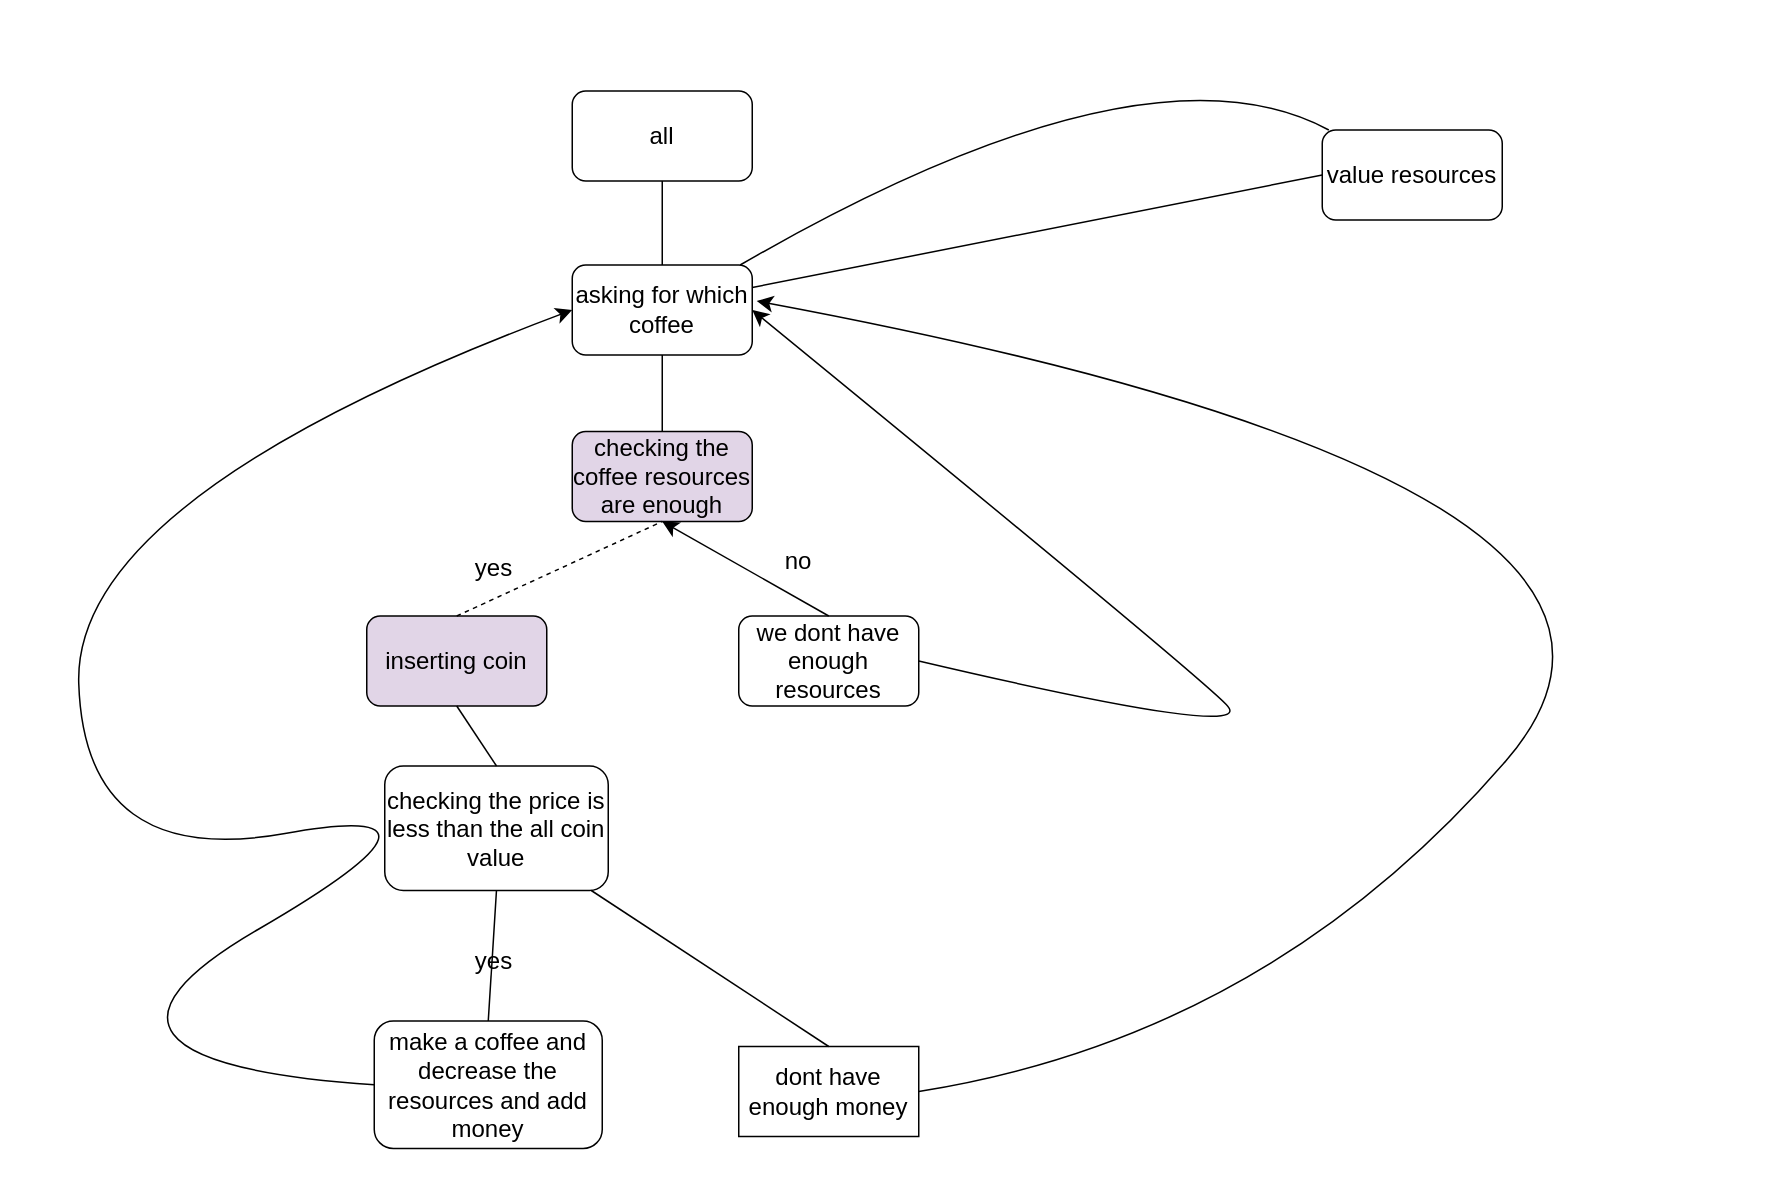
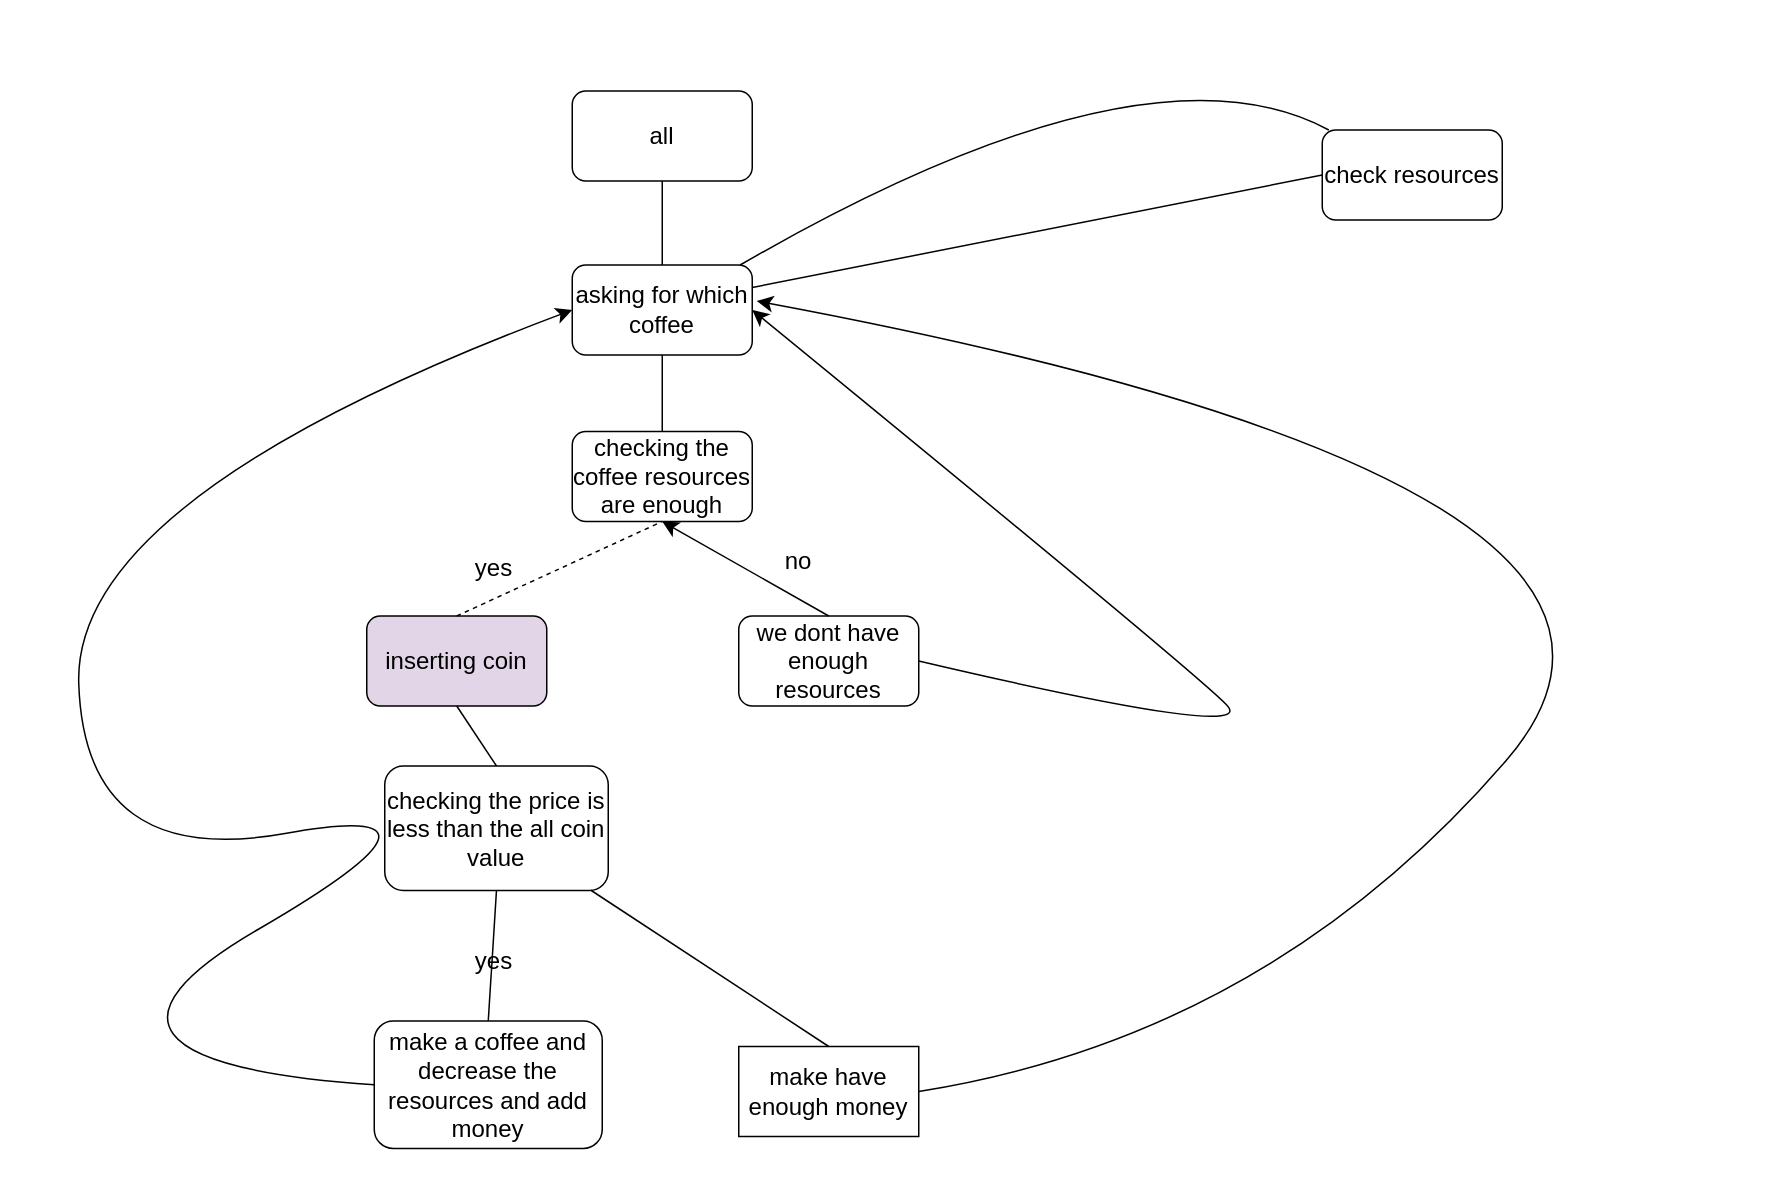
node "value resources": label "value resources" -> "check resources"
node "checking the coffee resources are enough": fillcolor #e1d5e7 -> #ffffff
node "dont have enough money": label "dont have enough money" -> "make have enough money"
